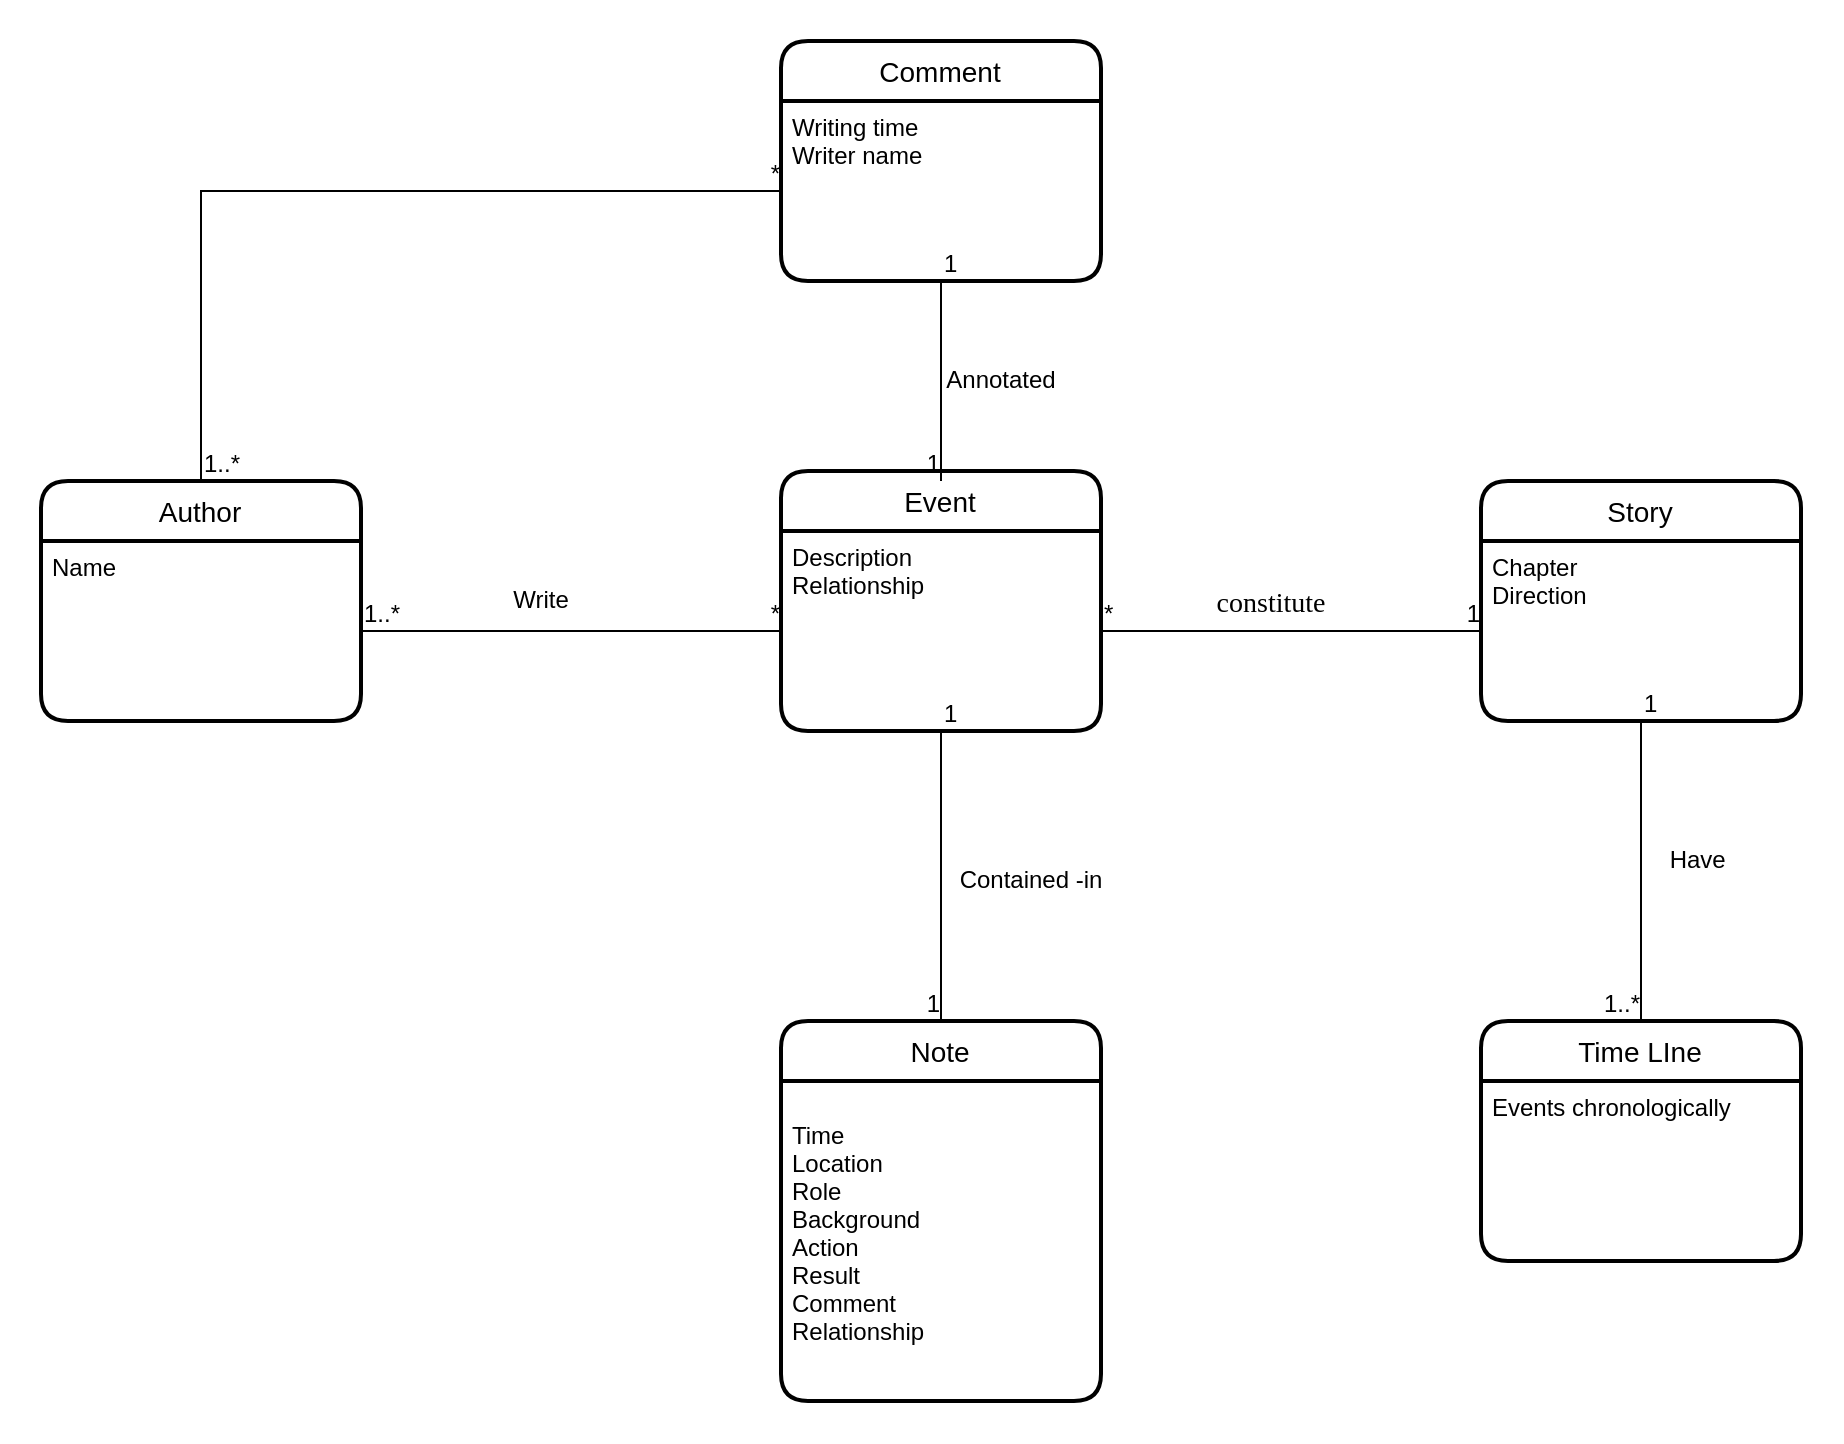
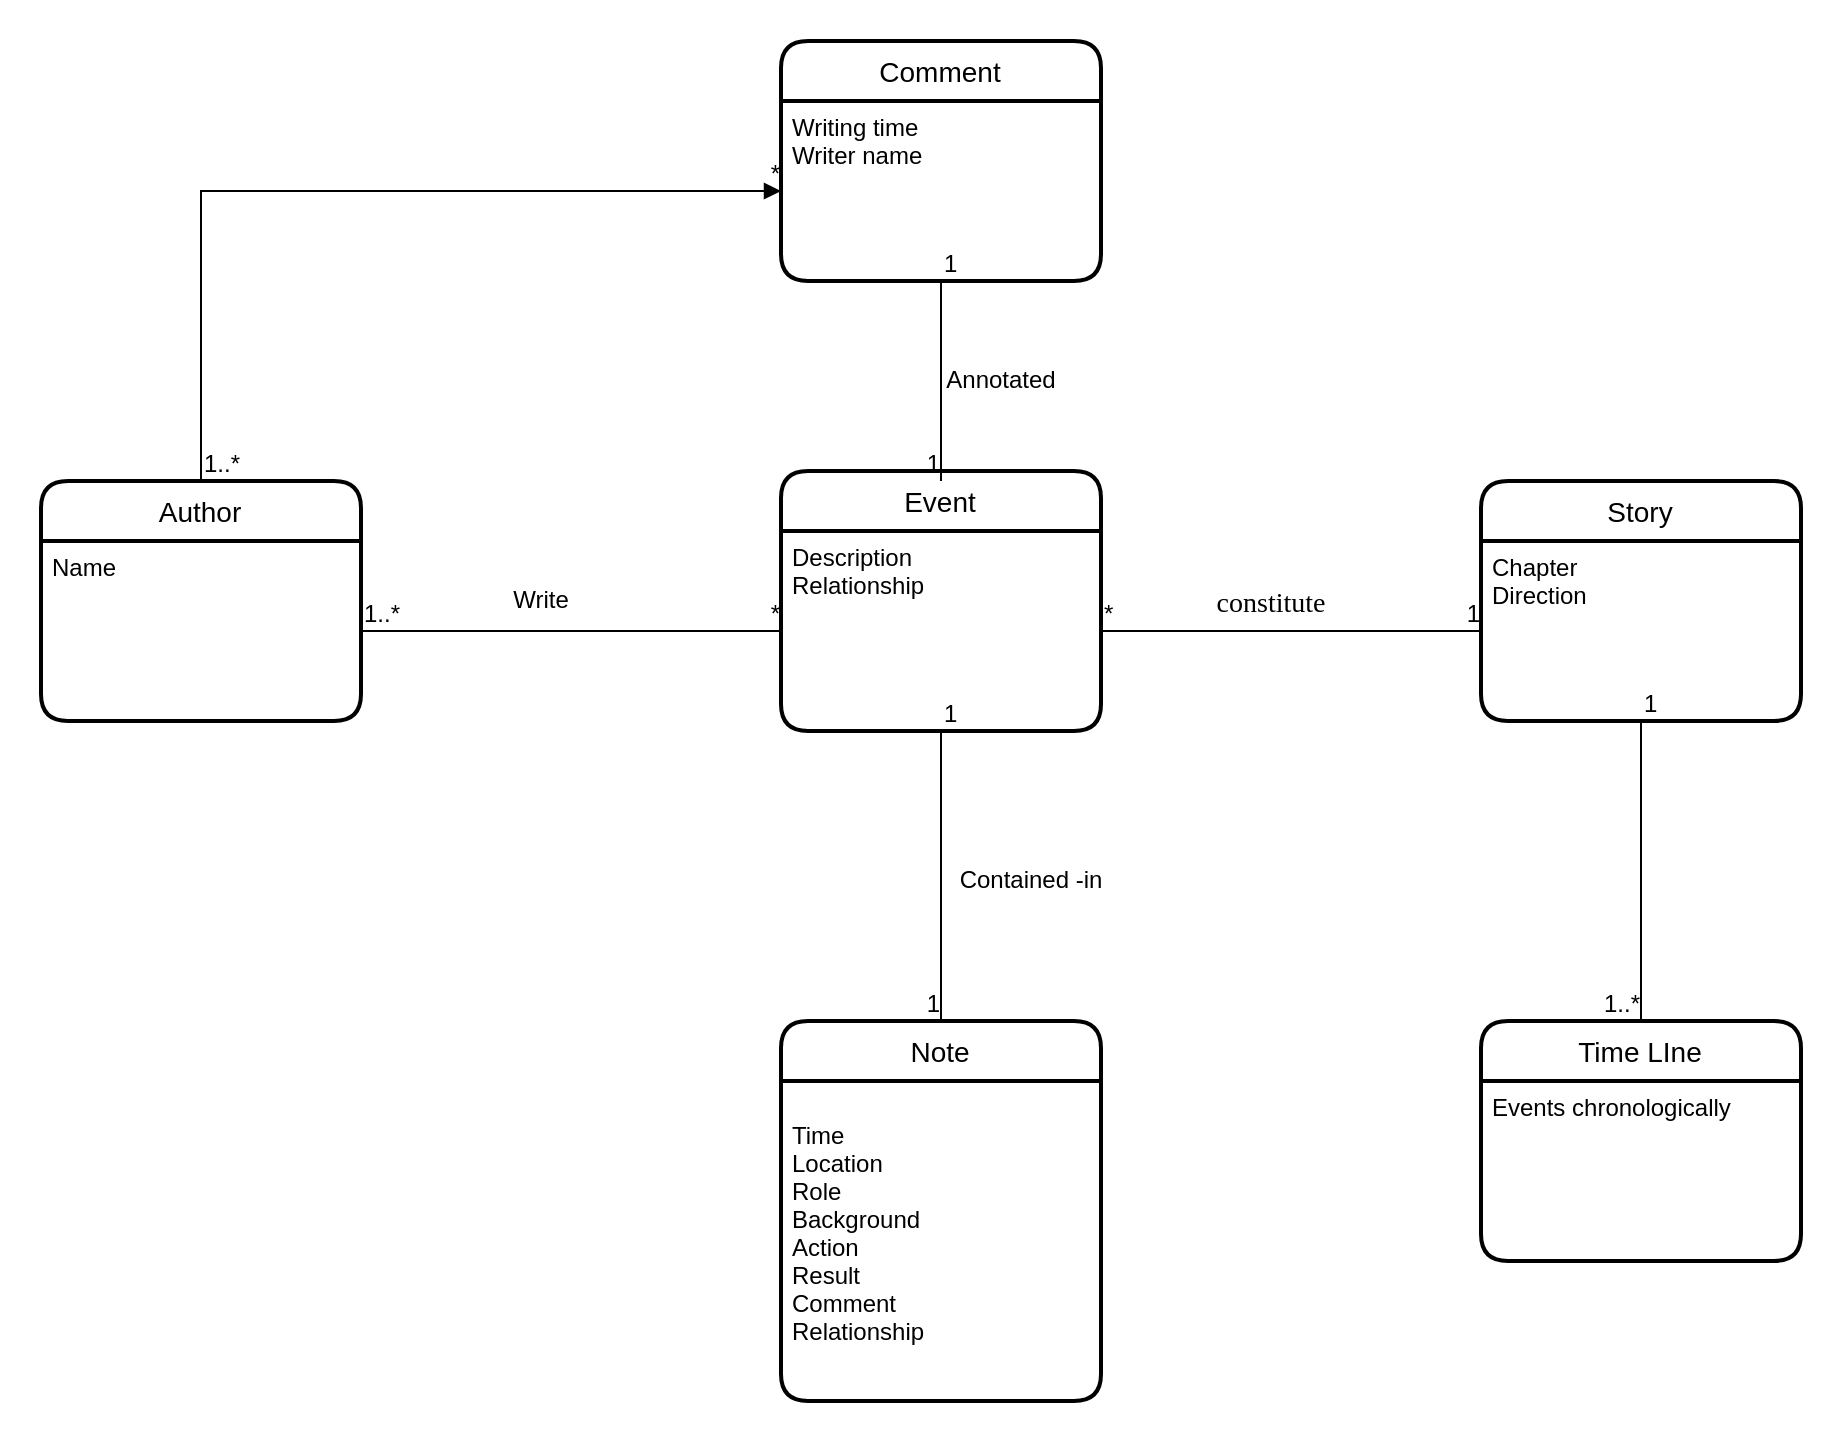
edge "Writing time Writer name" -- "Author": arrowhead none -> block
node "Have": removed
